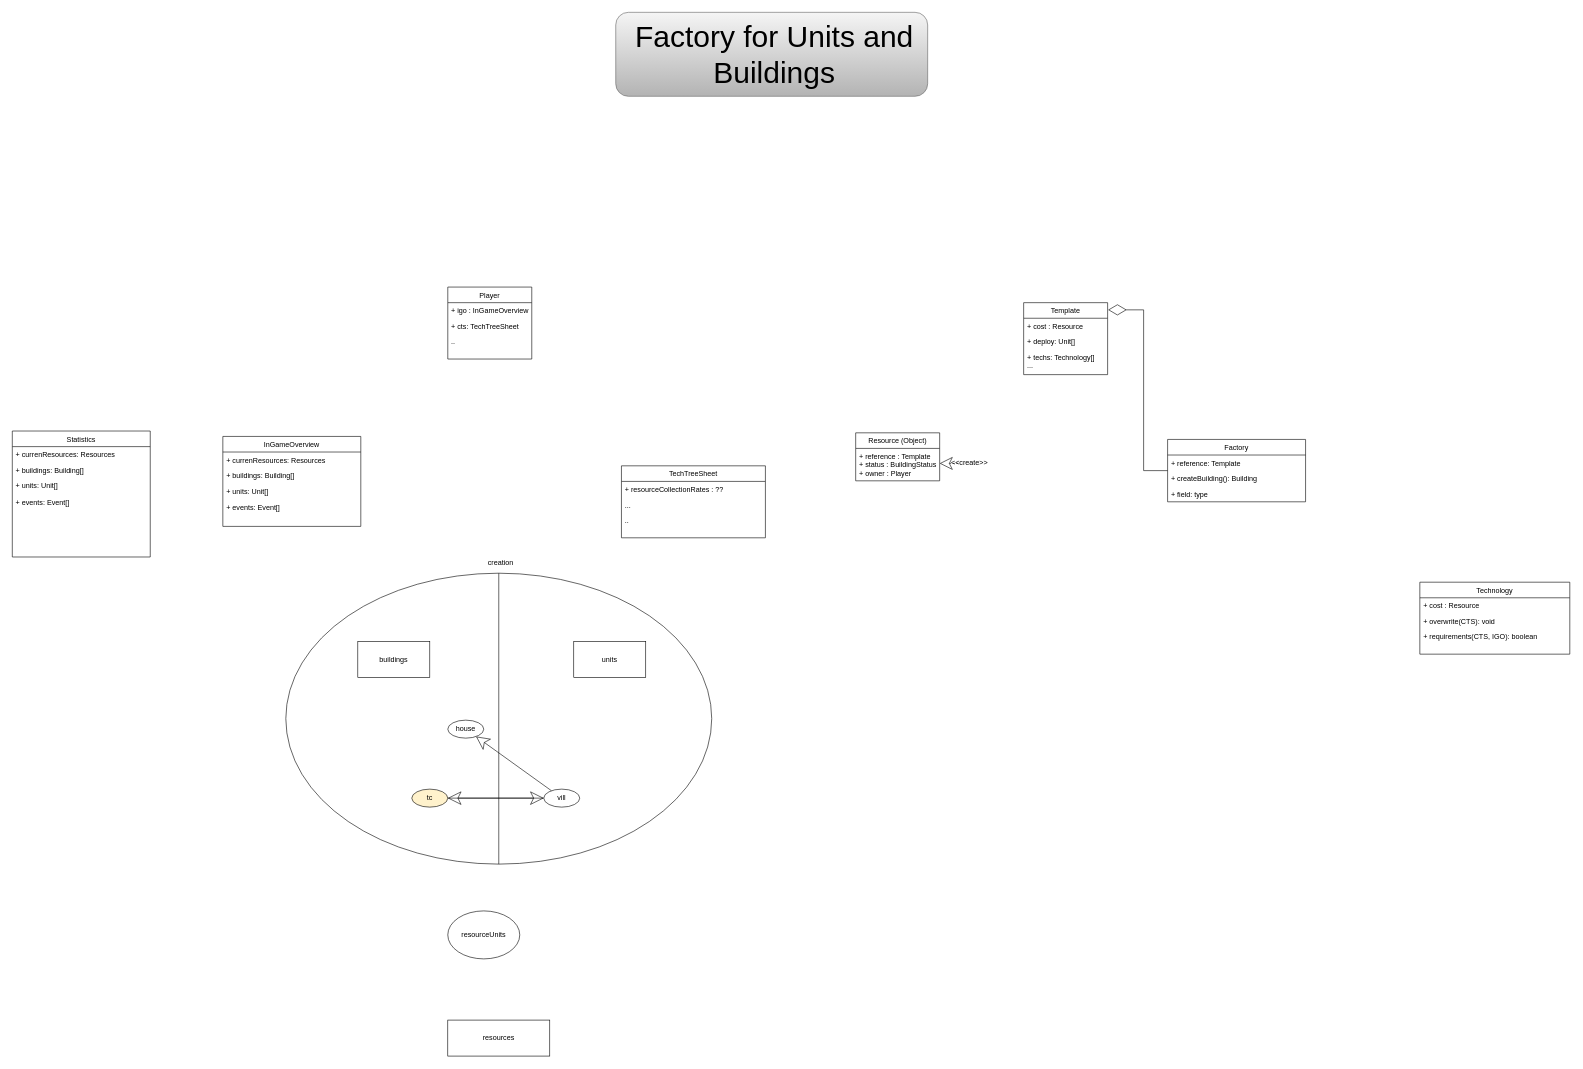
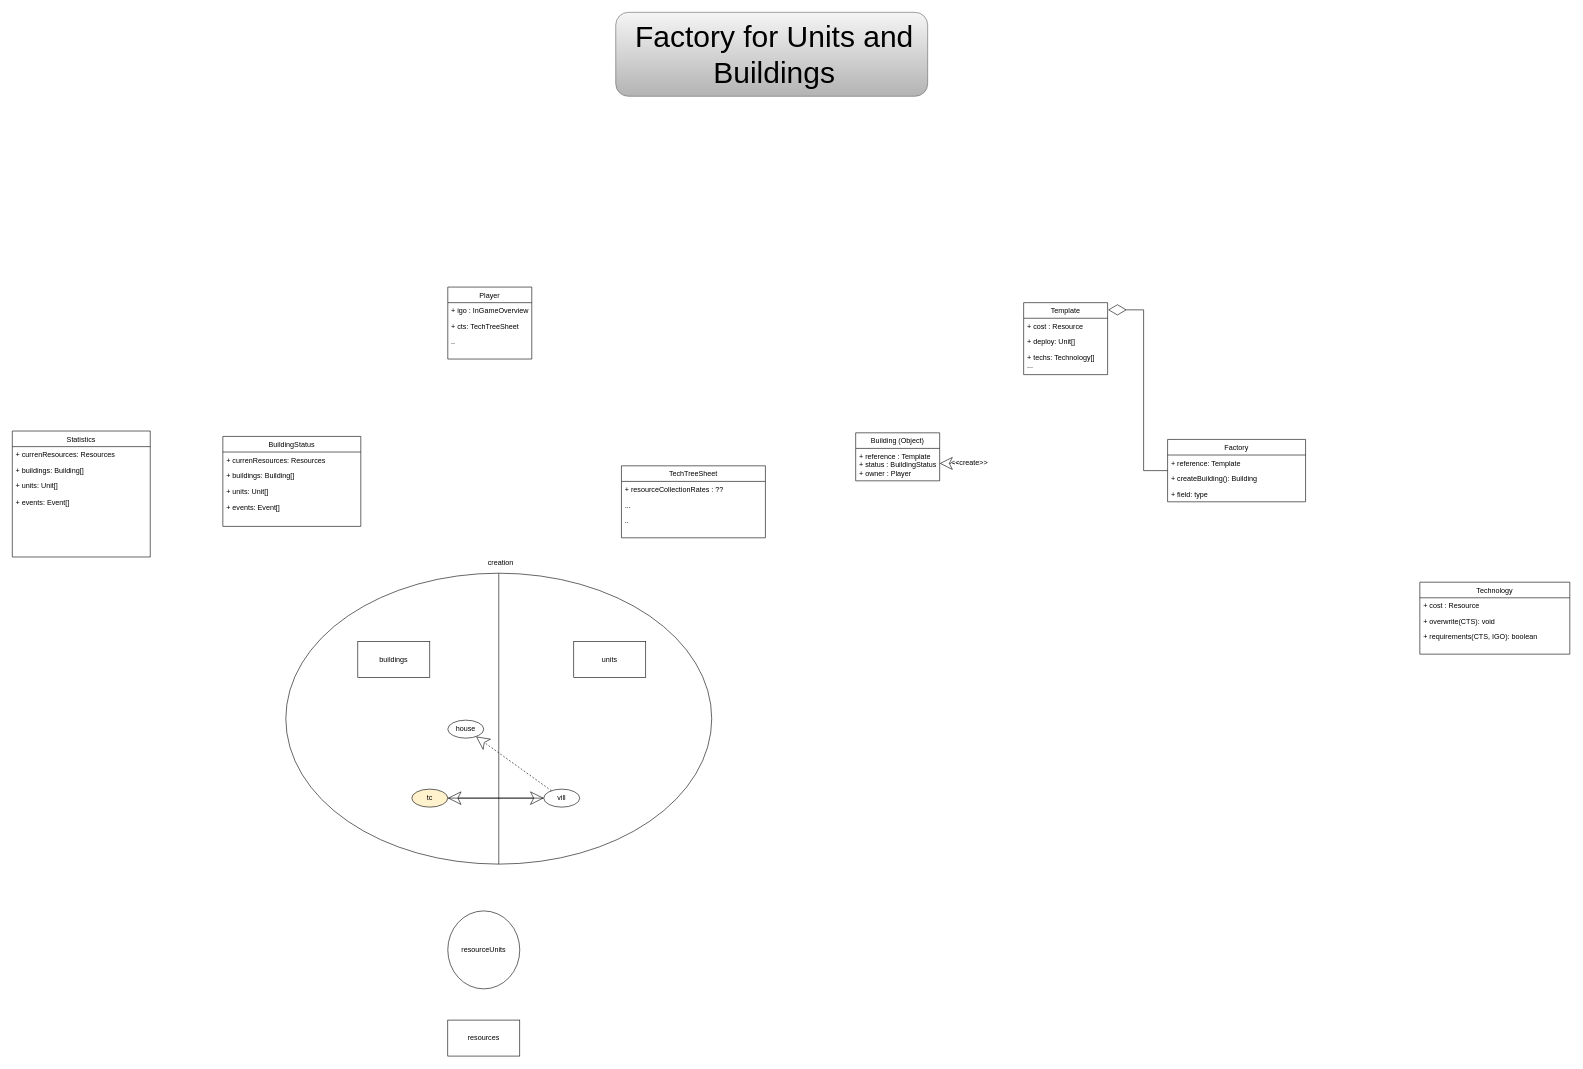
node "Resource (Object)": label "Resource (Object)" -> "Building (Object)"
node "InGameOverview": label "InGameOverview" -> "BuildingStatus"
edge "vill" -> "house": style solid -> dashed
node "resourceUnits": size 72x48 -> 72x78
node "resources": size 102x36 -> 72x36
